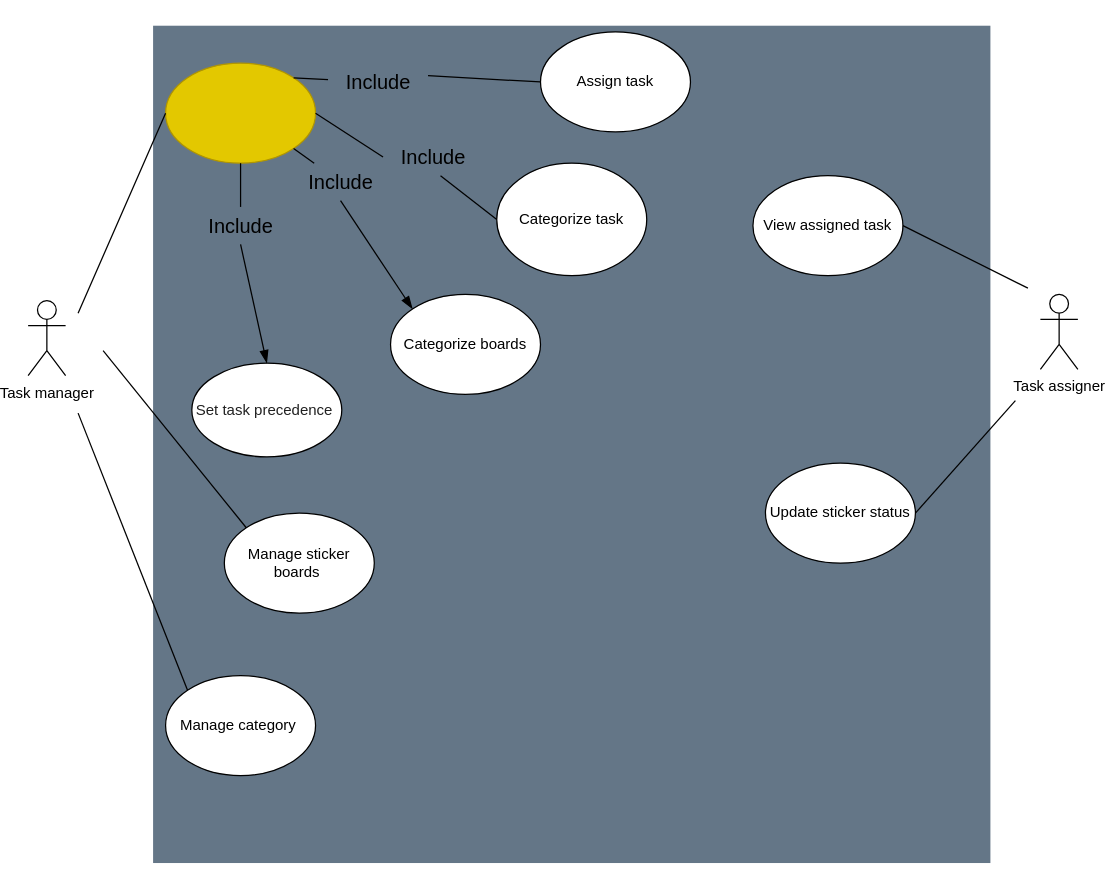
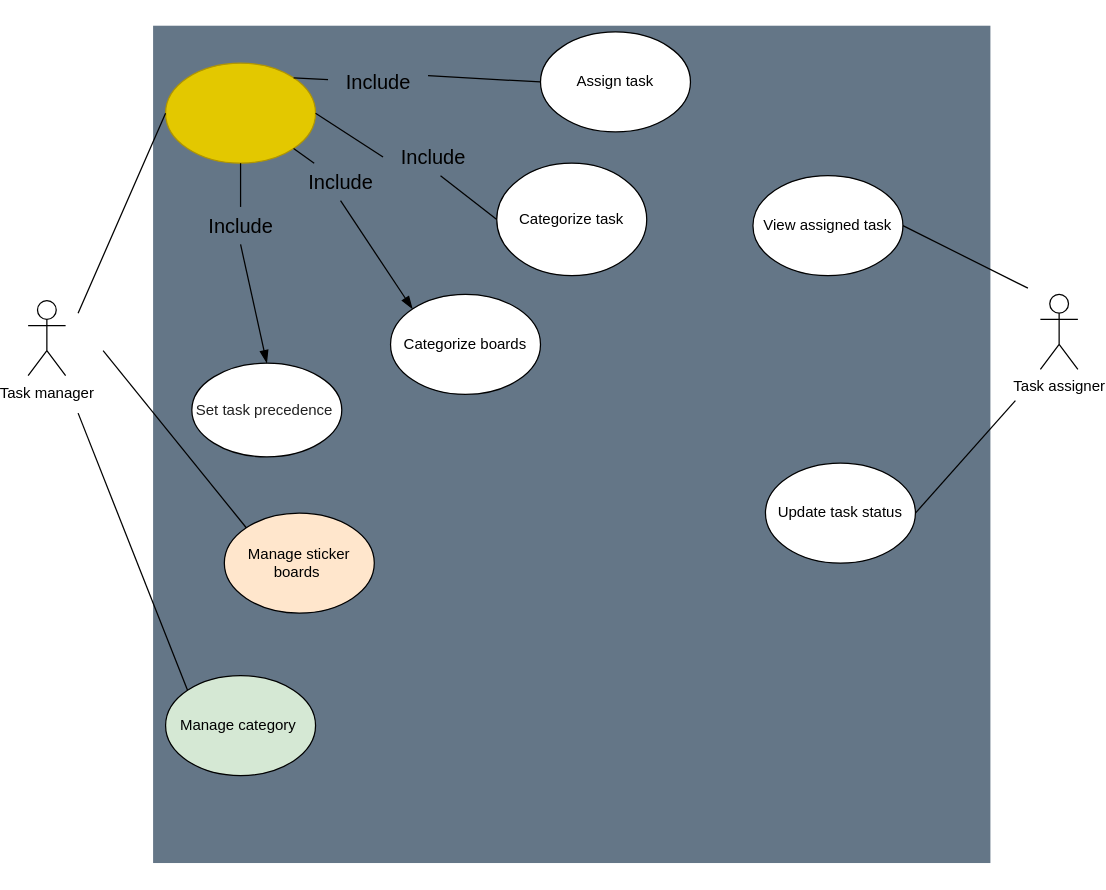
node "Update sticker status": label "Update sticker status" -> "Update task status"
node "Manage sticker boards": fillcolor #ffffff -> #ffe6cc
node "Manage category": fillcolor #ffffff -> #d5e8d4
